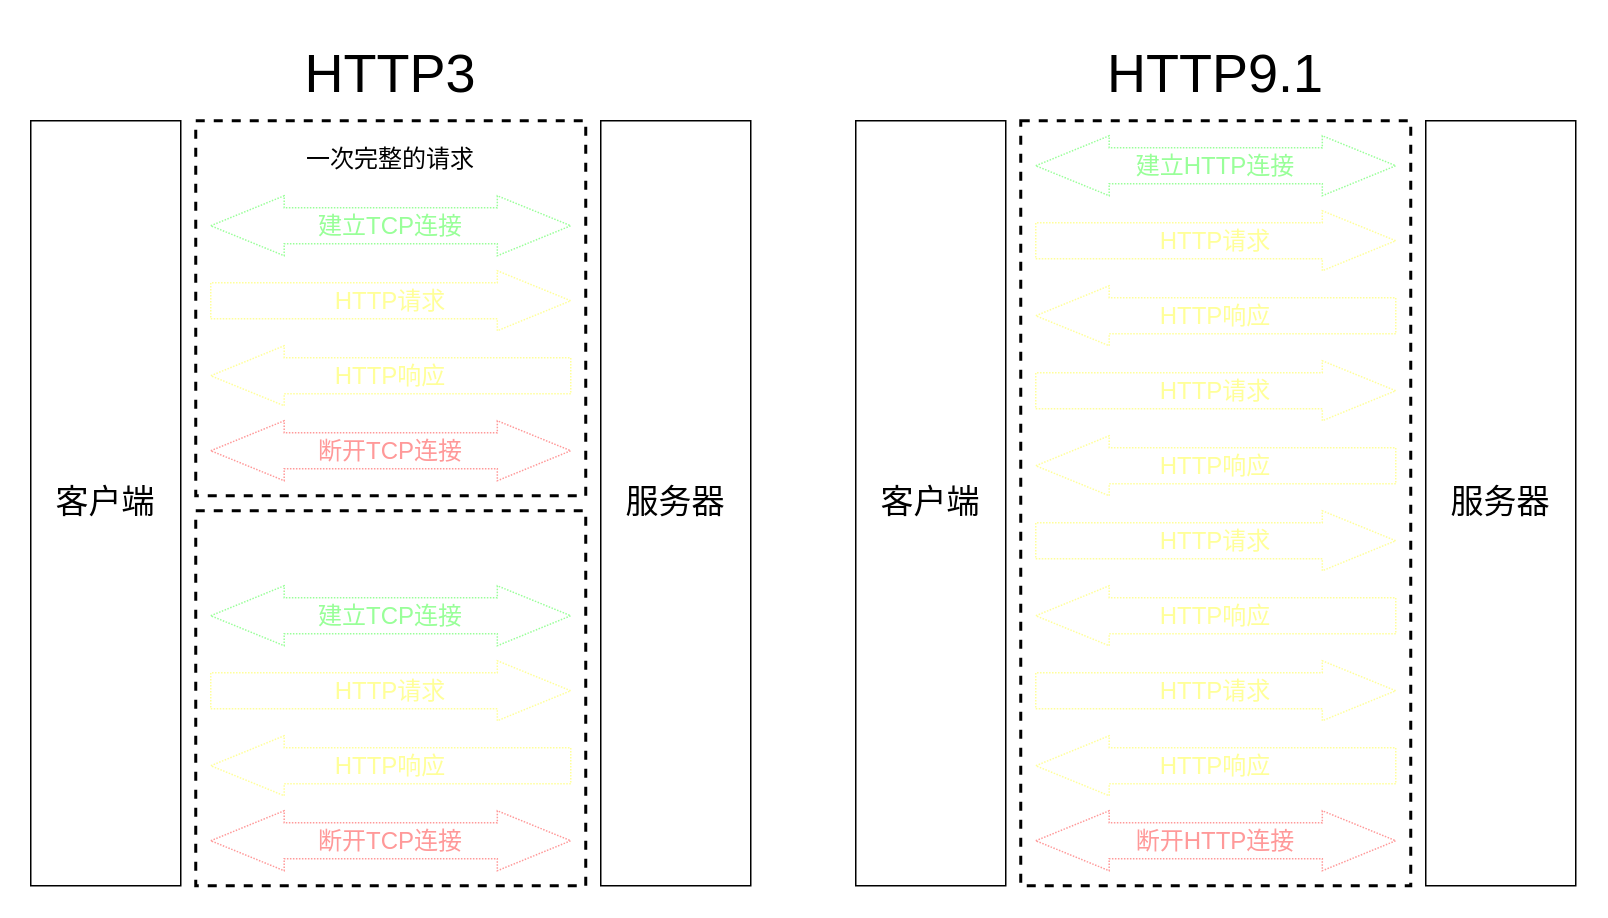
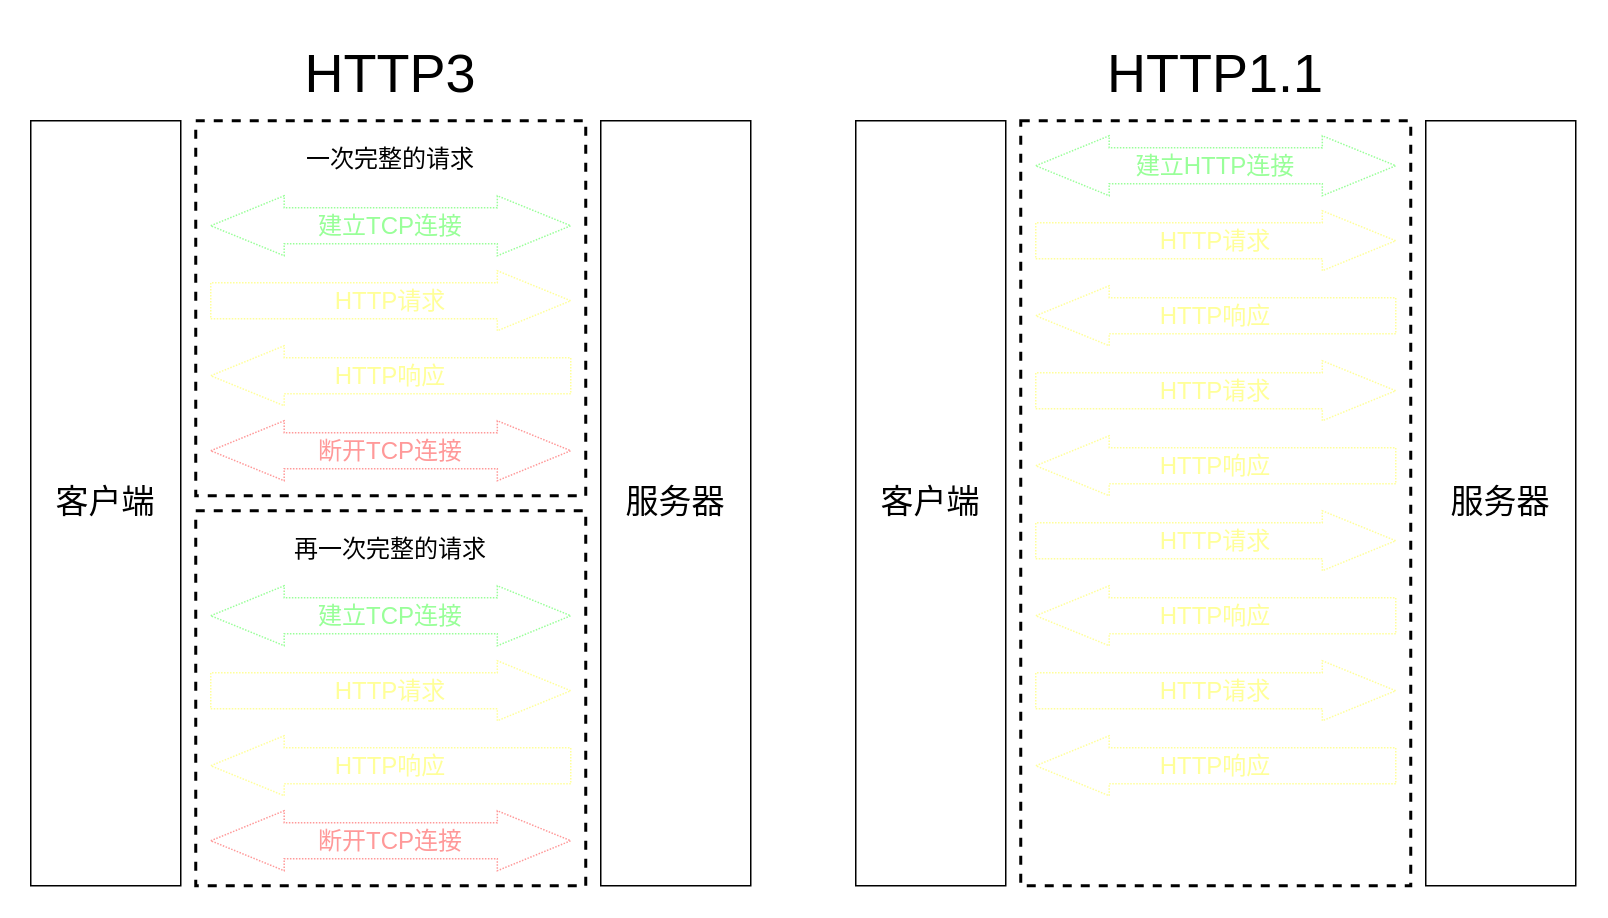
node "HTTP9.1": label "HTTP9.1" -> "HTTP1.1"
node "再一次完整的请求": added
node "断开HTTP连接": removed
